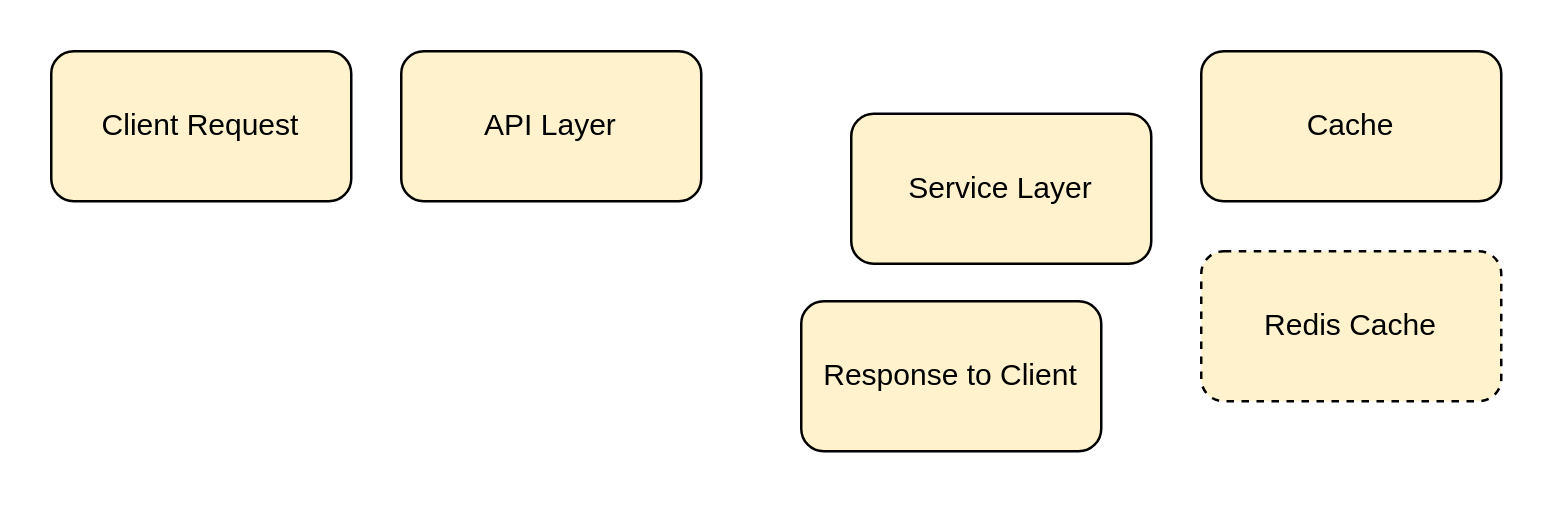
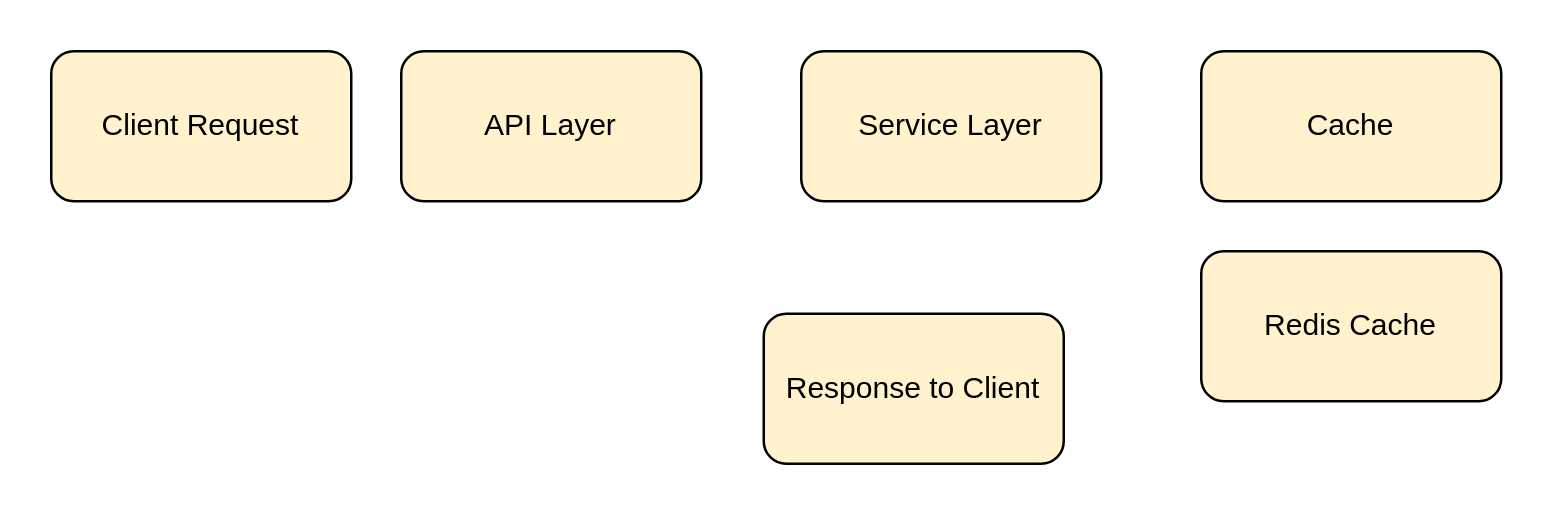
node "Service Layer": moved (1001, 189) -> (951, 126)
node "Redis Cache": style dashed -> solid
node "Response to Client": moved (951, 376) -> (914, 389)
